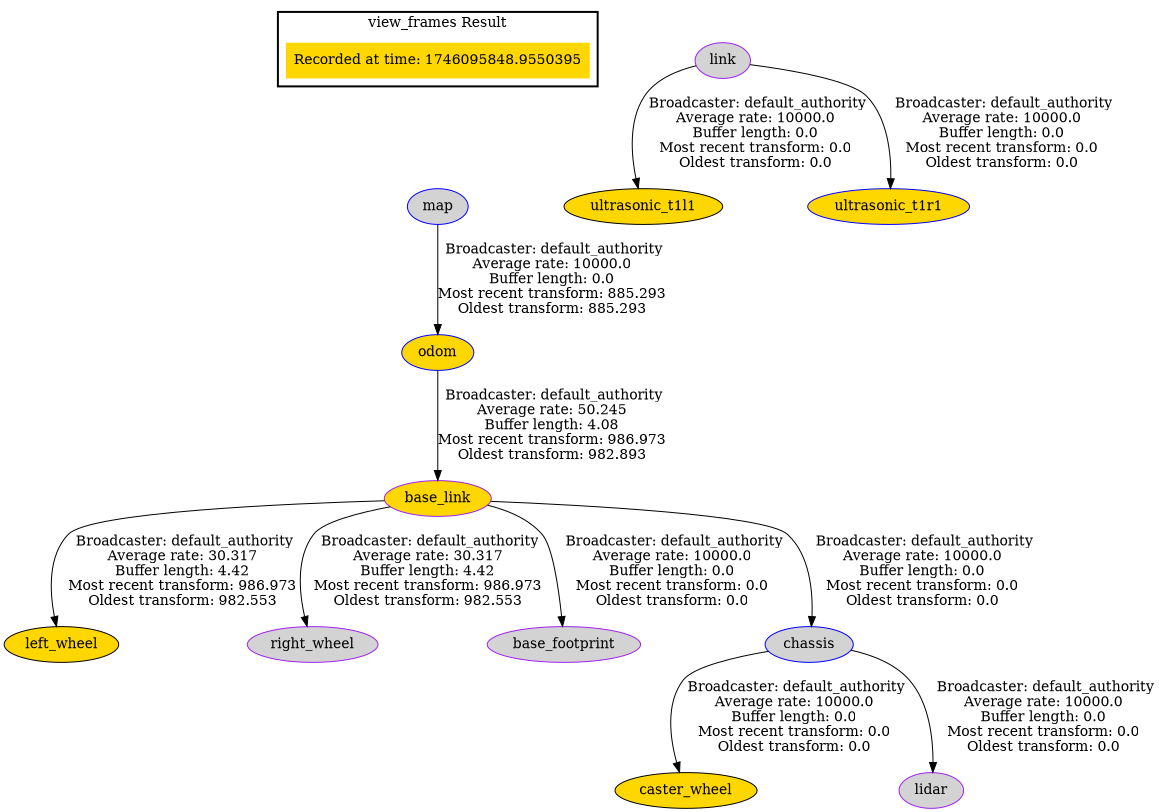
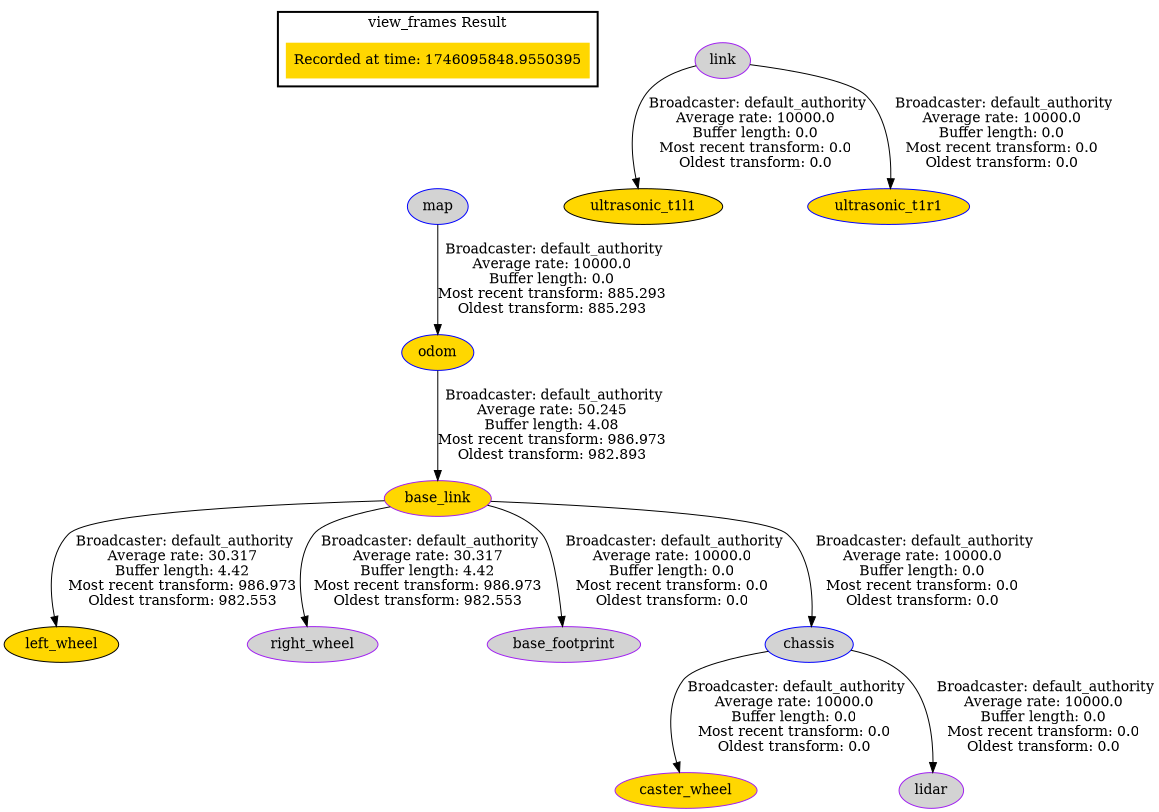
node "caster_wheel": color black -> purple
